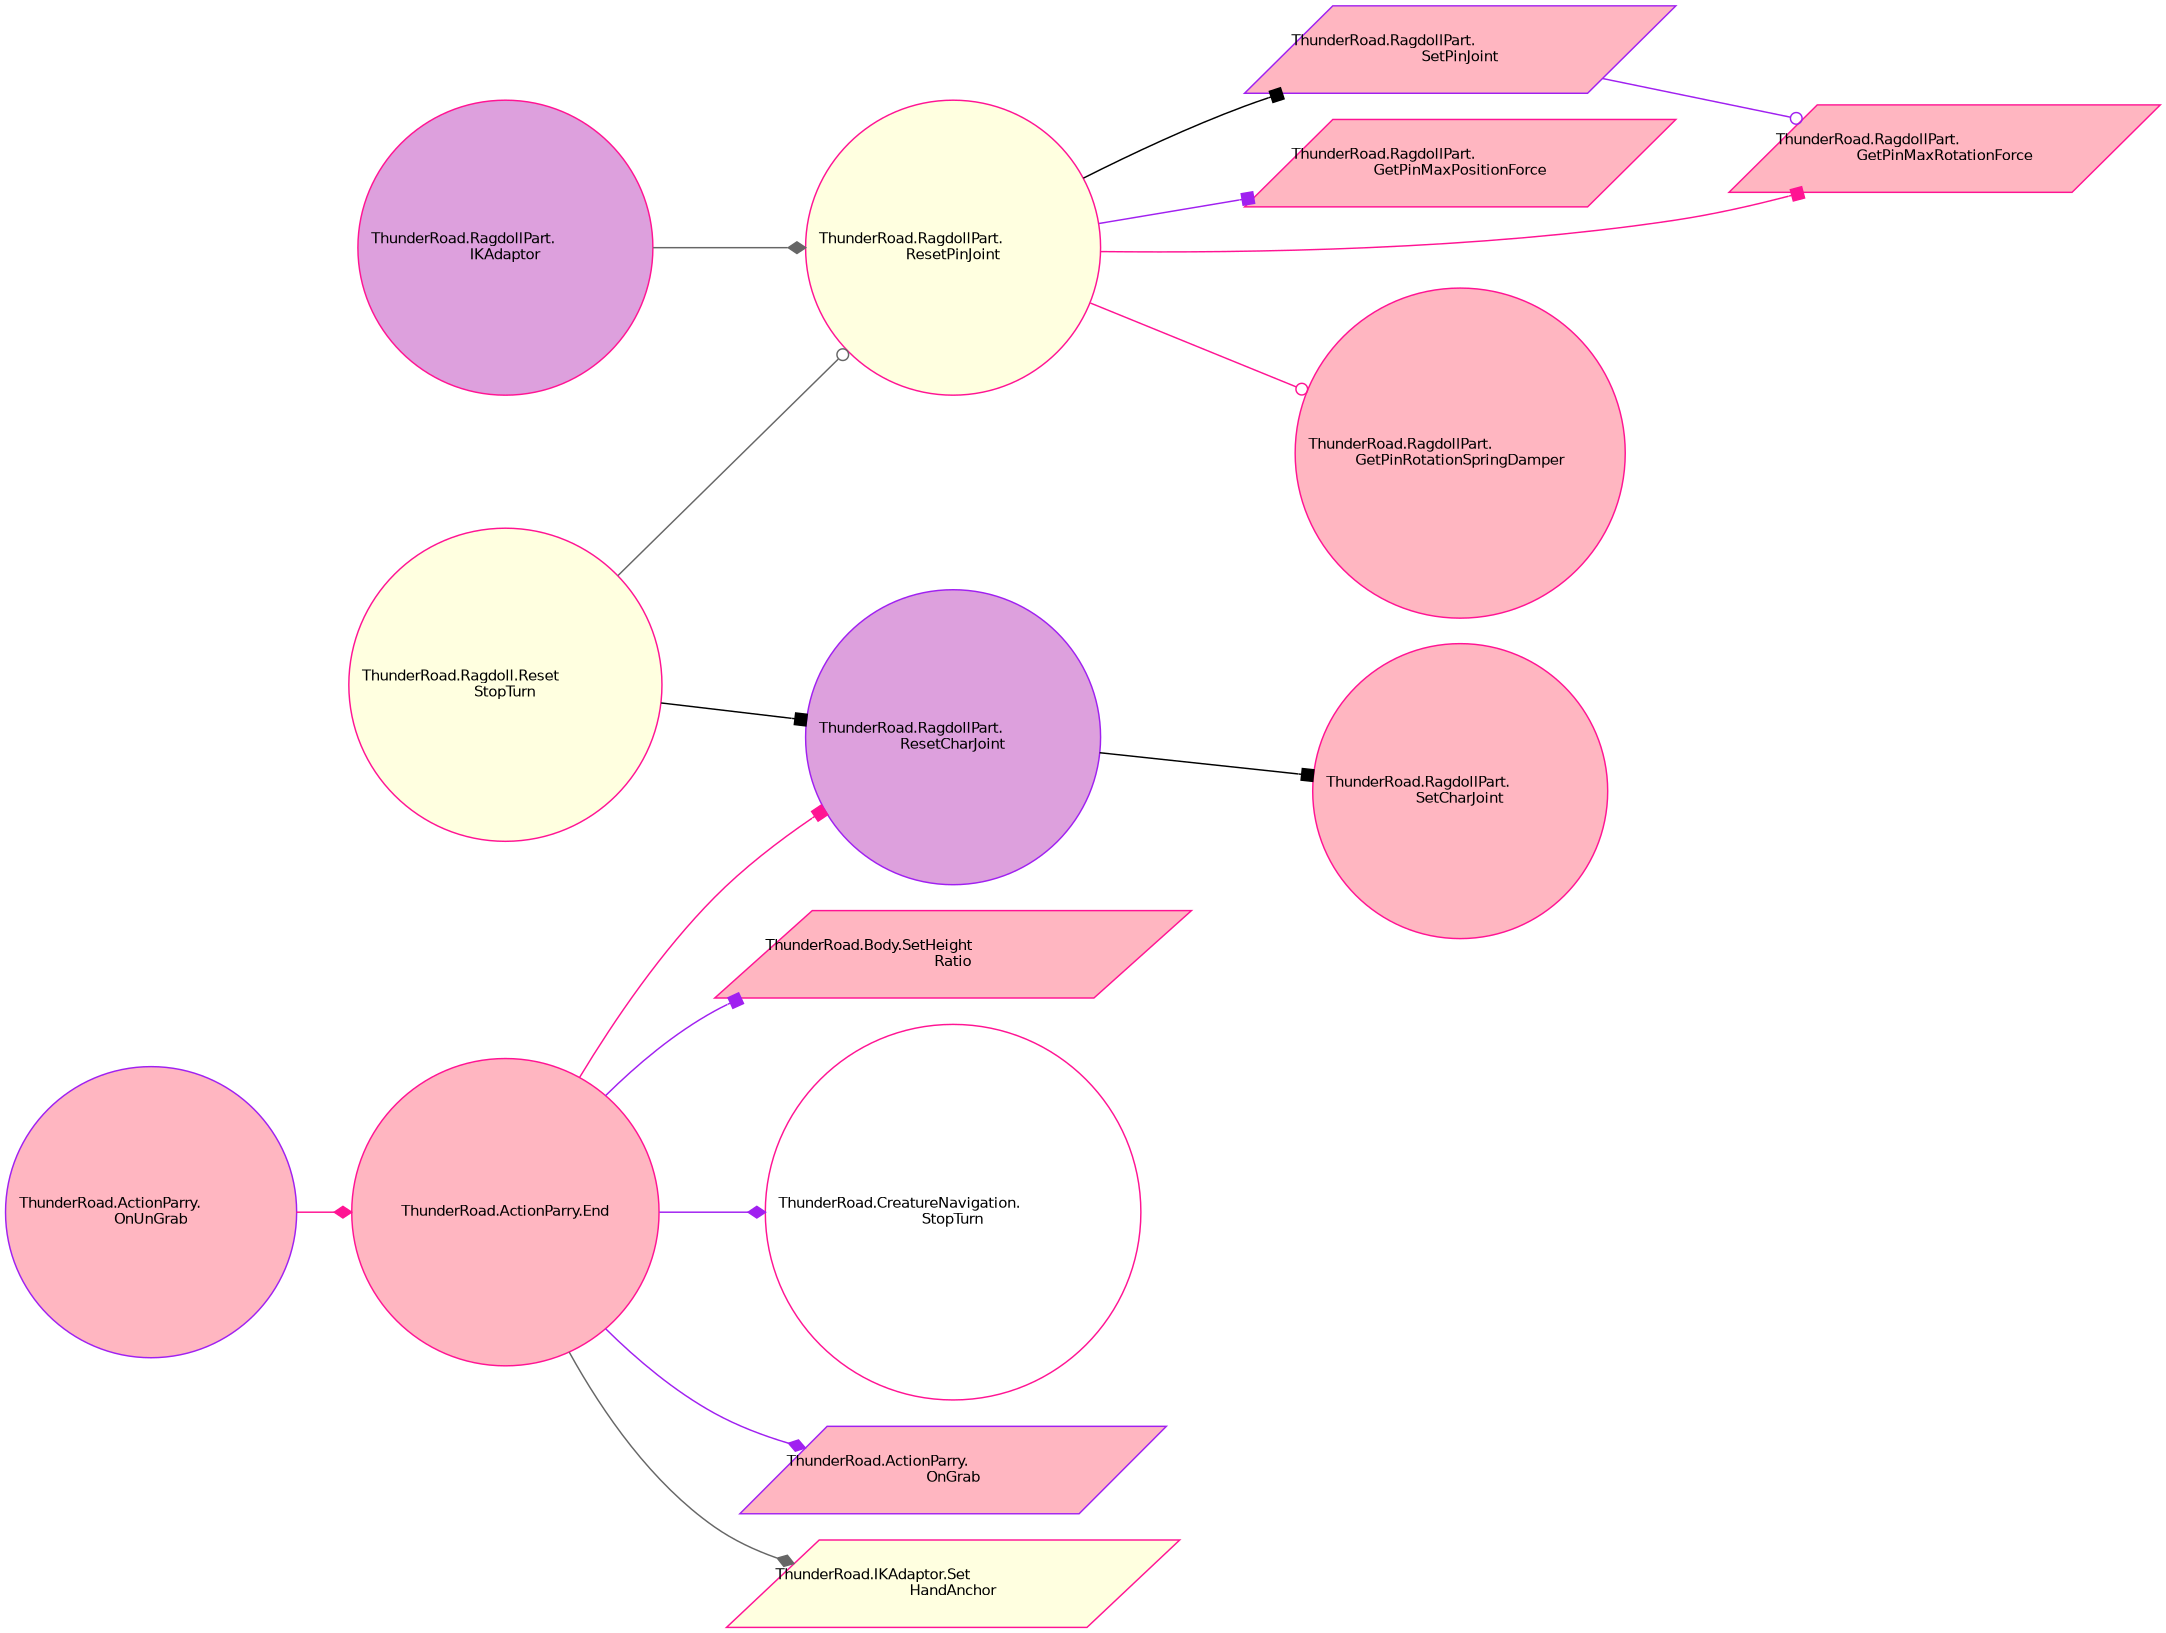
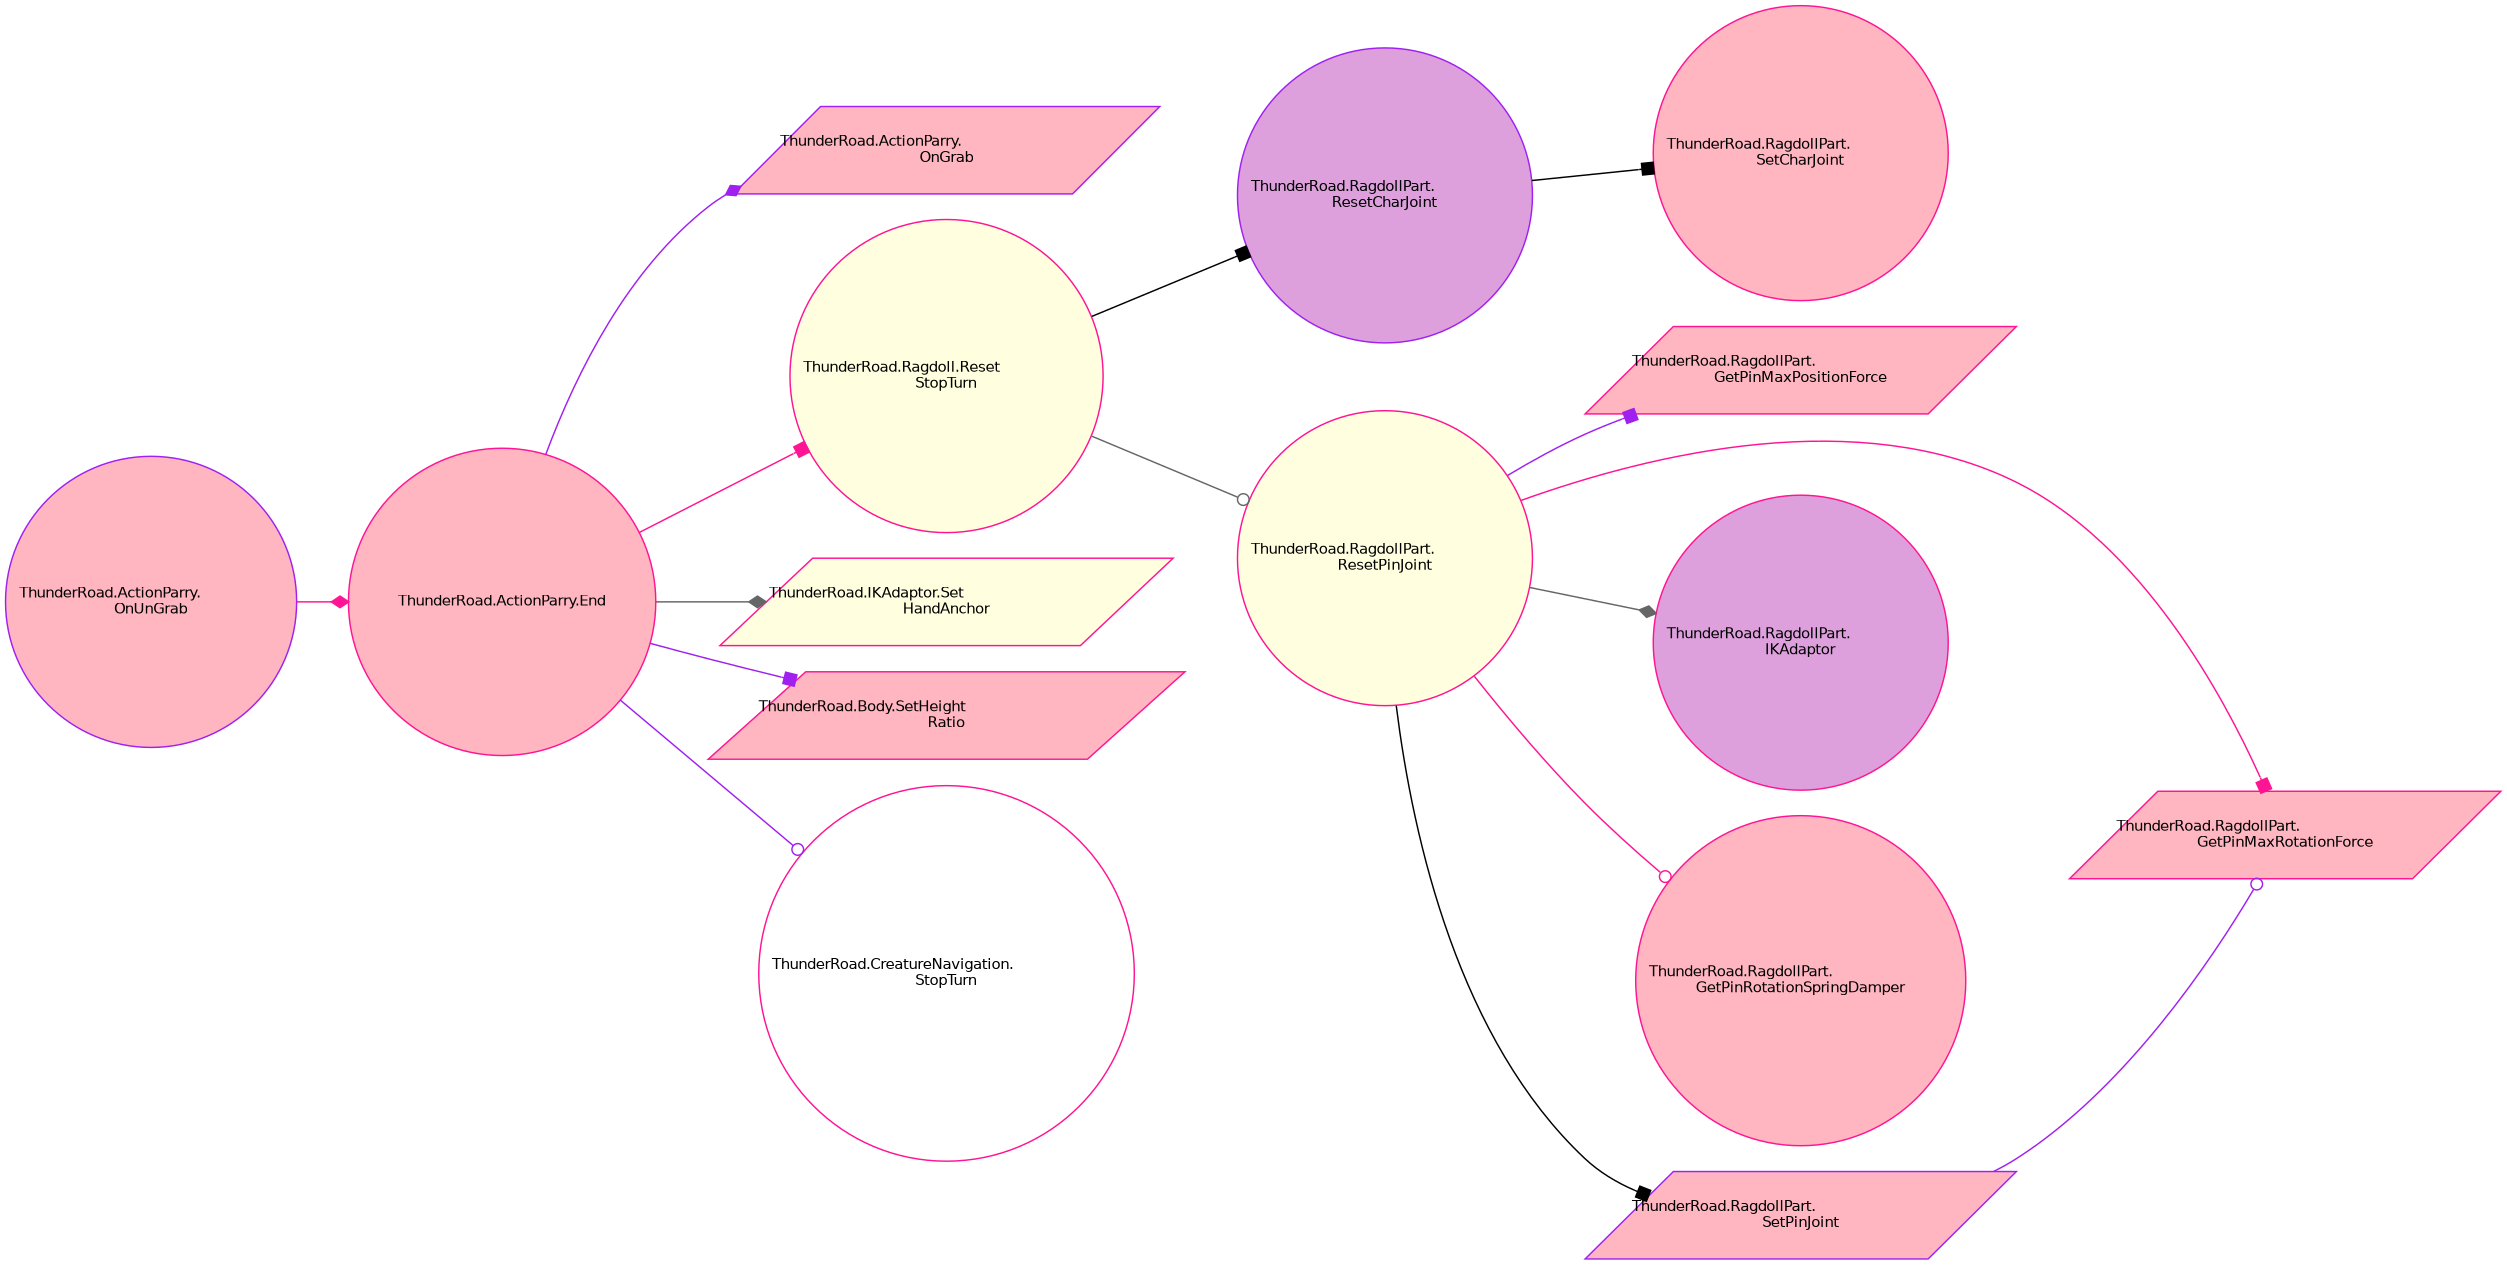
edge "ThunderRoad.RagdollPart. IKAdaptor" -> "ThunderRoad.RagdollPart. ResetPinJoint": reversed
edge "ThunderRoad.ActionParry.End" -> "ThunderRoad.RagdollPart. ResetCharJoint": now "ThunderRoad.ActionParry.End" -> "ThunderRoad.Ragdoll.Reset StopTurn"
edge "ThunderRoad.ActionParry.End" -> "ThunderRoad.CreatureNavigation. StopTurn": arrowhead diamond -> odot
